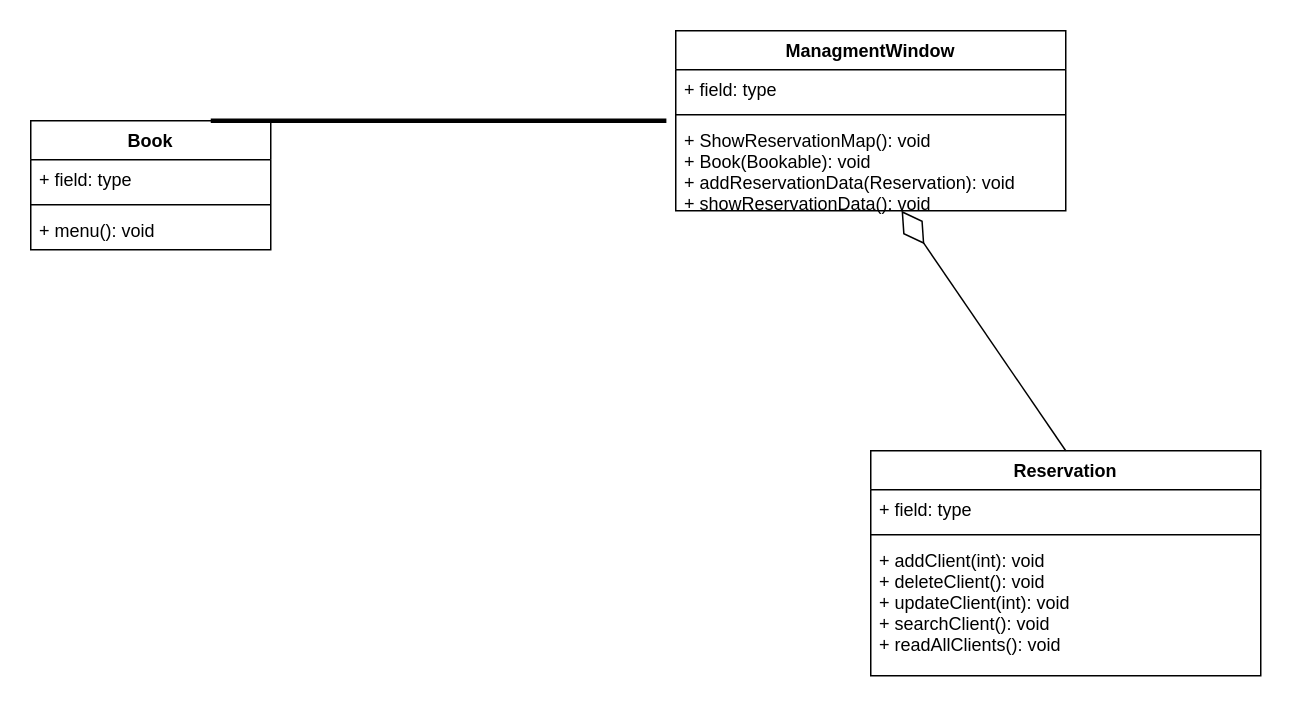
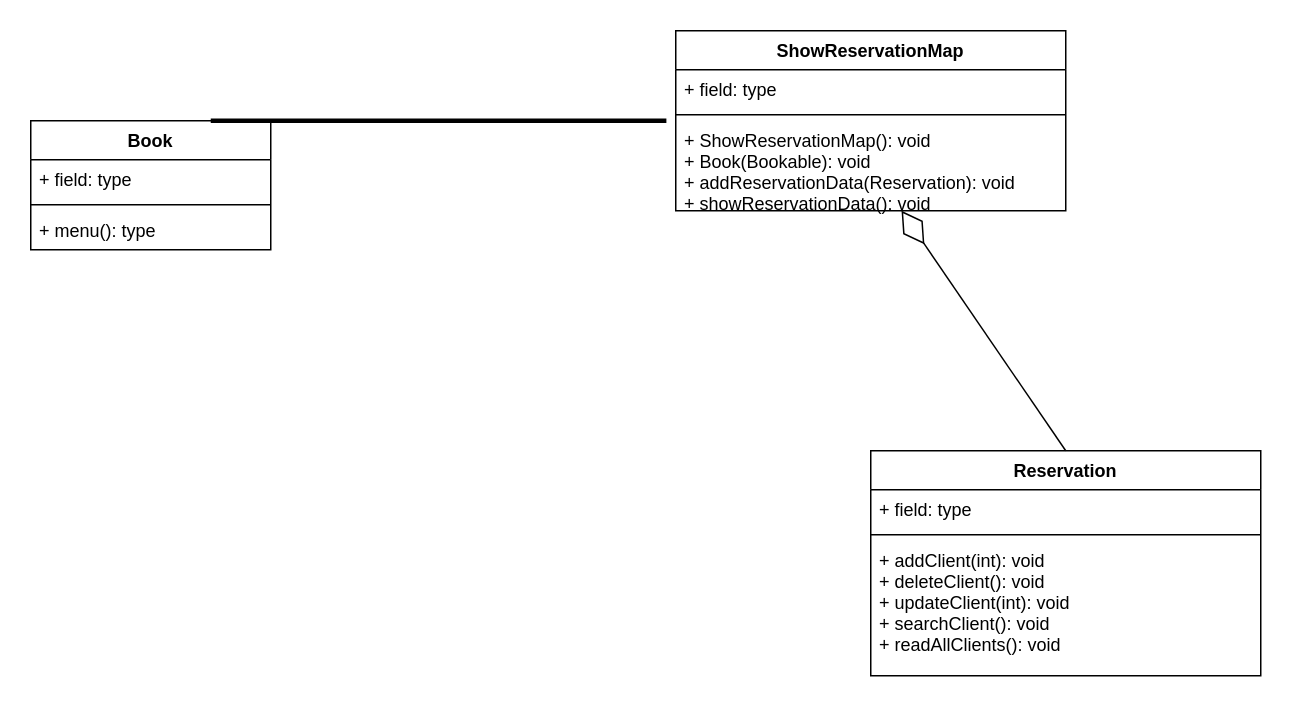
node "ManagmentWindow": label "ManagmentWindow" -> "ShowReservationMap"
node "+ menu(): void": label "+ menu(): void" -> "+ menu(): type"
